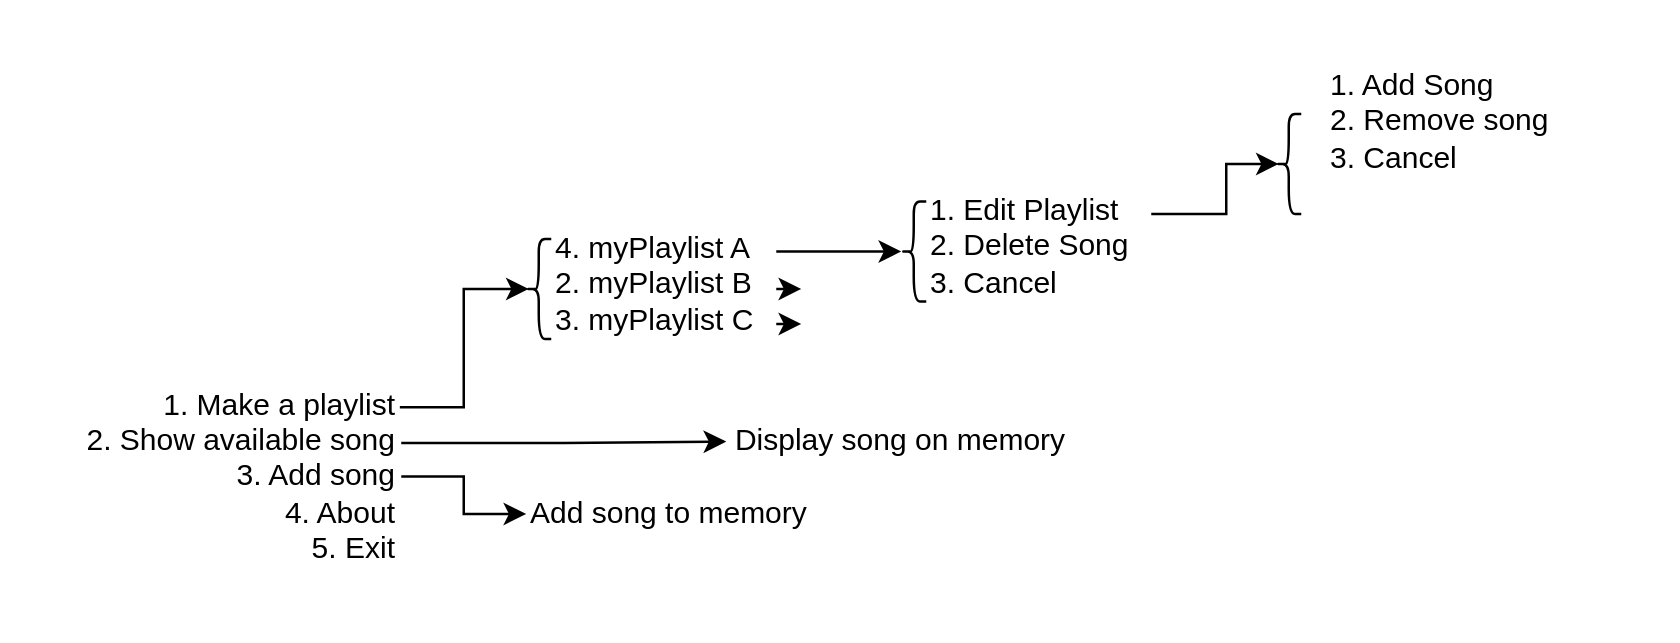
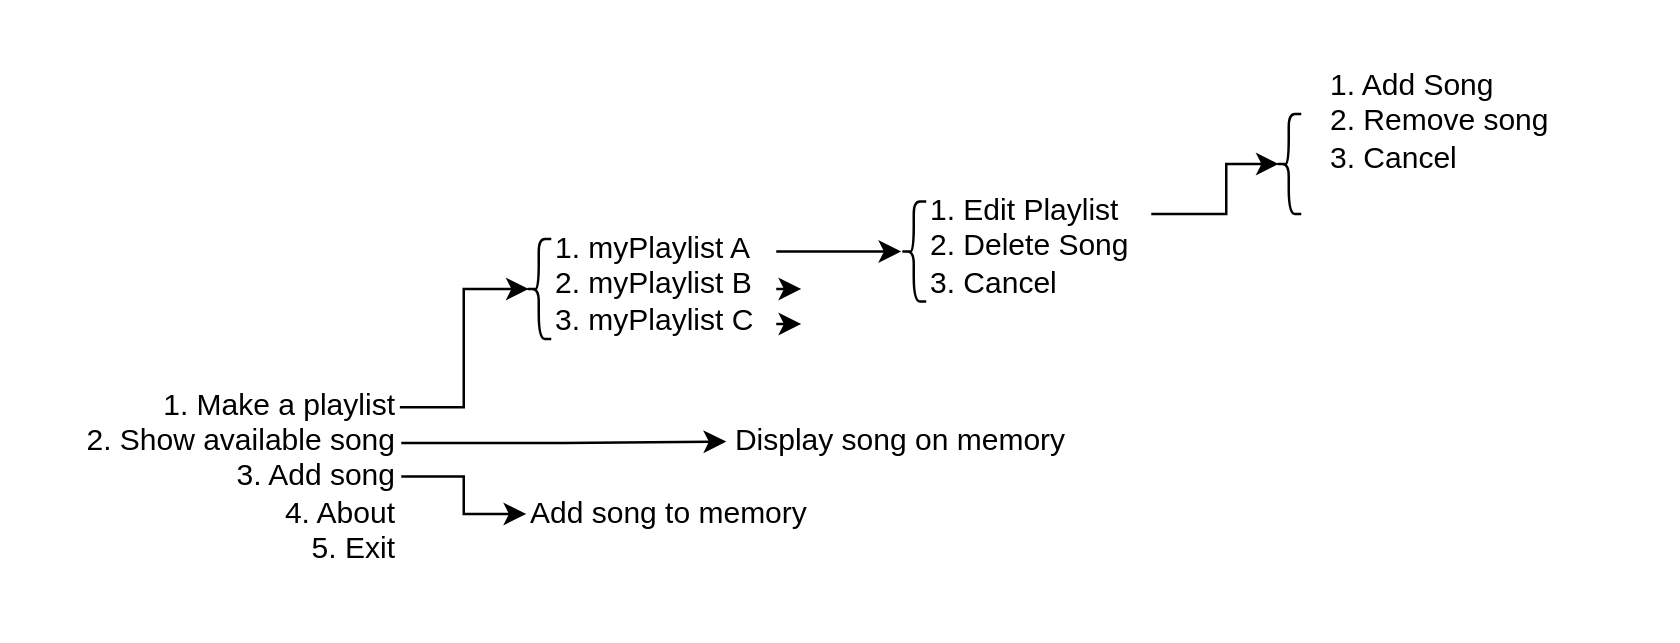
node "4. myPlaylist A 2. myPlaylist B 3. myPlaylist C": label "4. myPlaylist A 2. myPlaylist B 3. myPlaylist C" -> "1. myPlaylist A 2. myPlaylist B 3. myPlaylist C"
